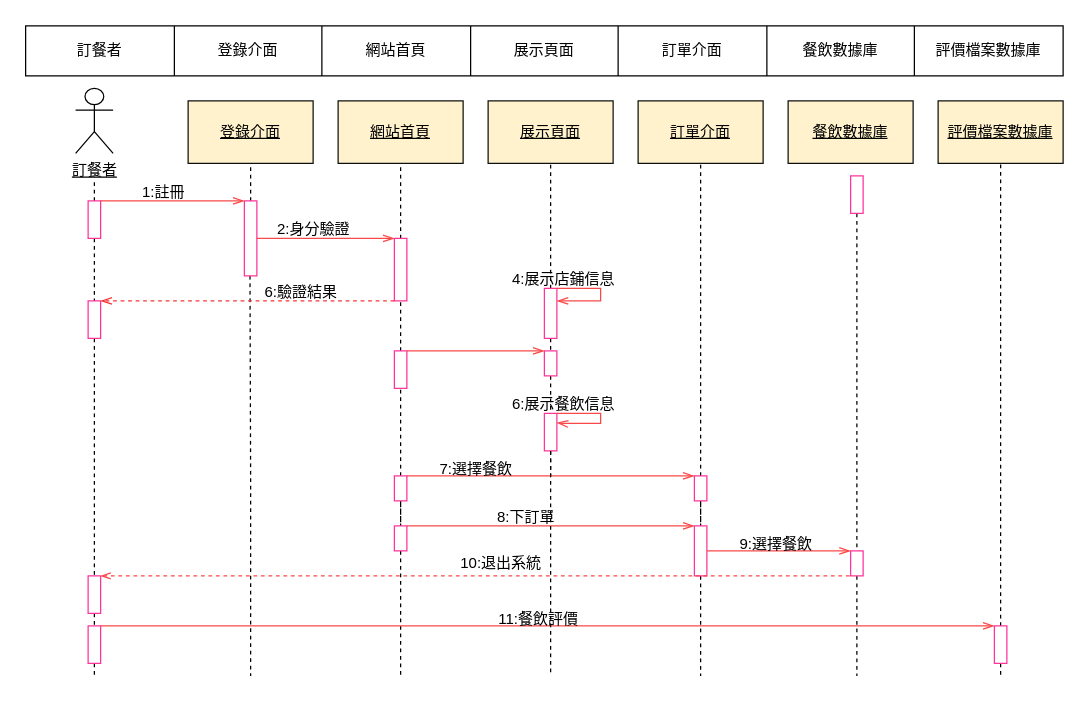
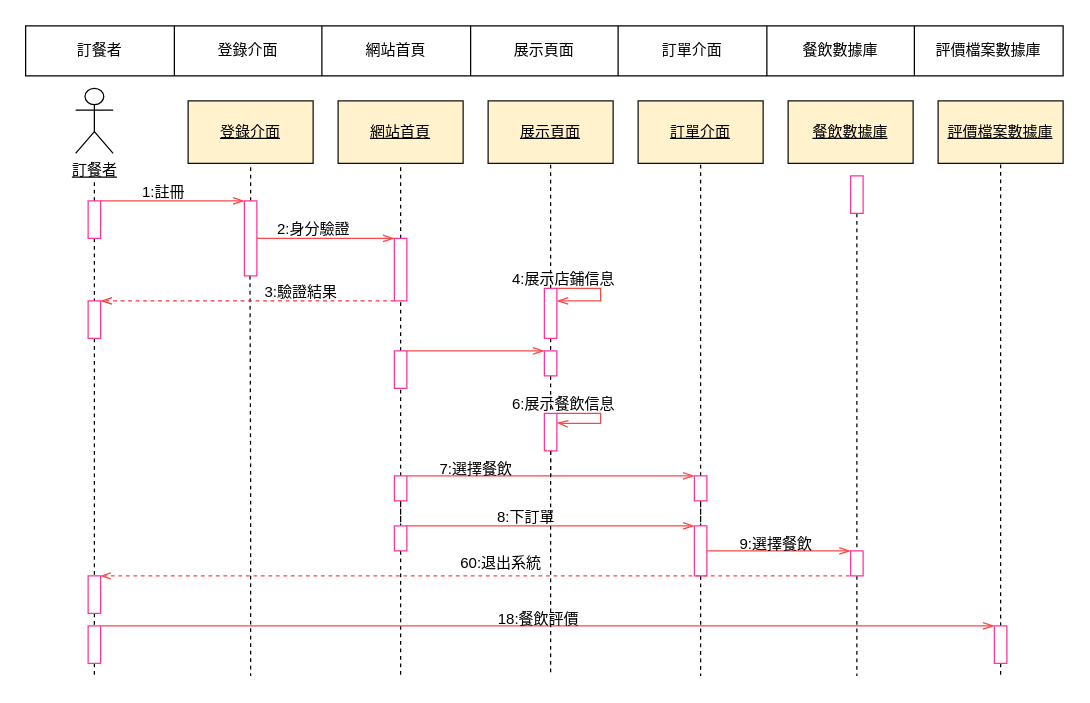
node "6:驗證結果": label "6:驗證結果" -> "3:驗證結果"
node "10:退出系統": label "10:退出系統" -> "60:退出系統"
node "11:餐飲評價": label "11:餐飲評價" -> "18:餐飲評價"
